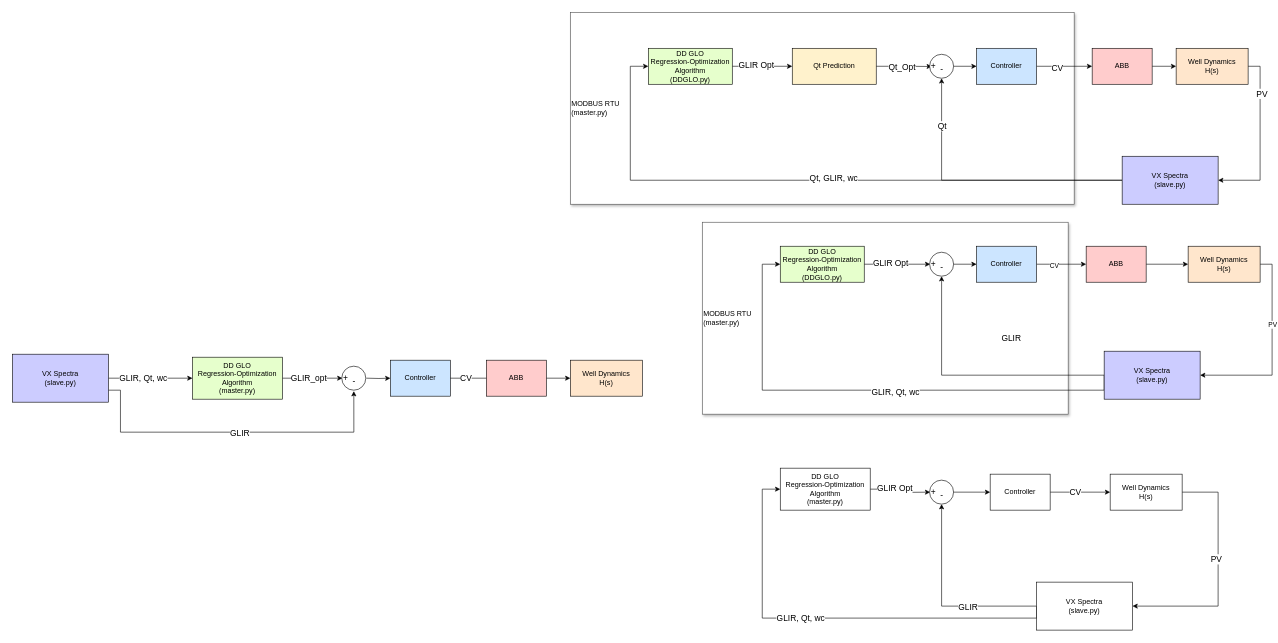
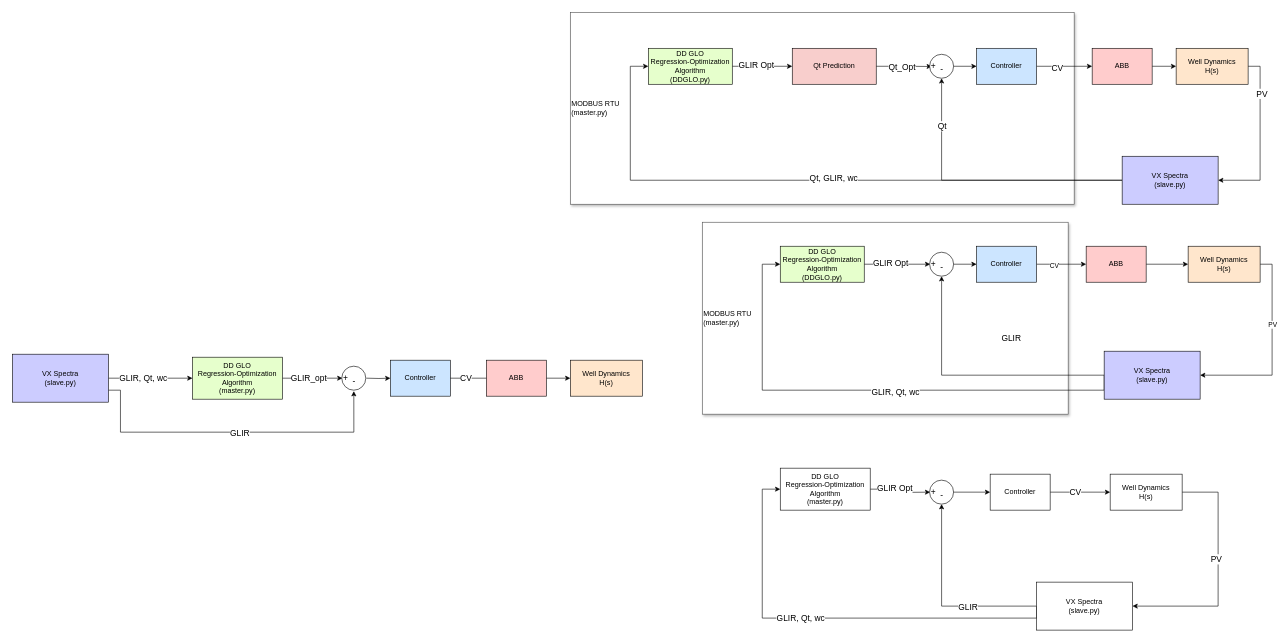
node "Qt Prediction": fillcolor #fff2cc -> #f8cecc
